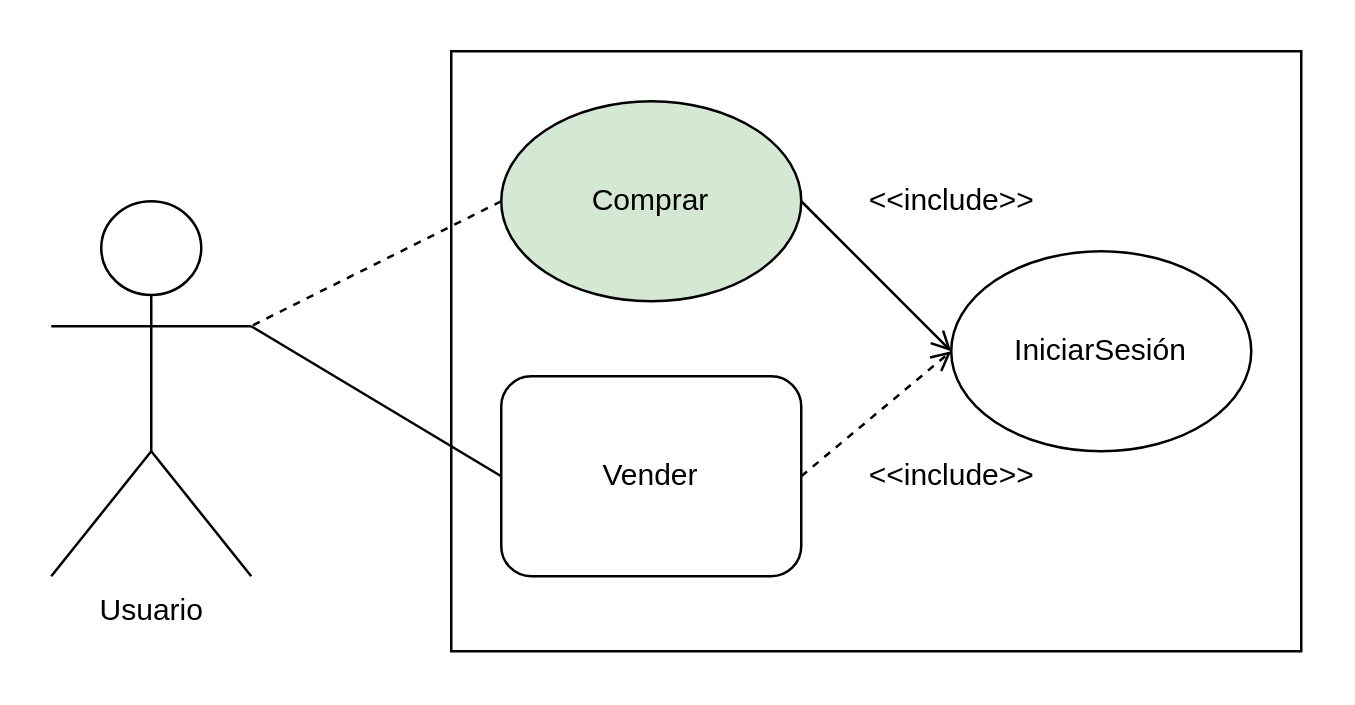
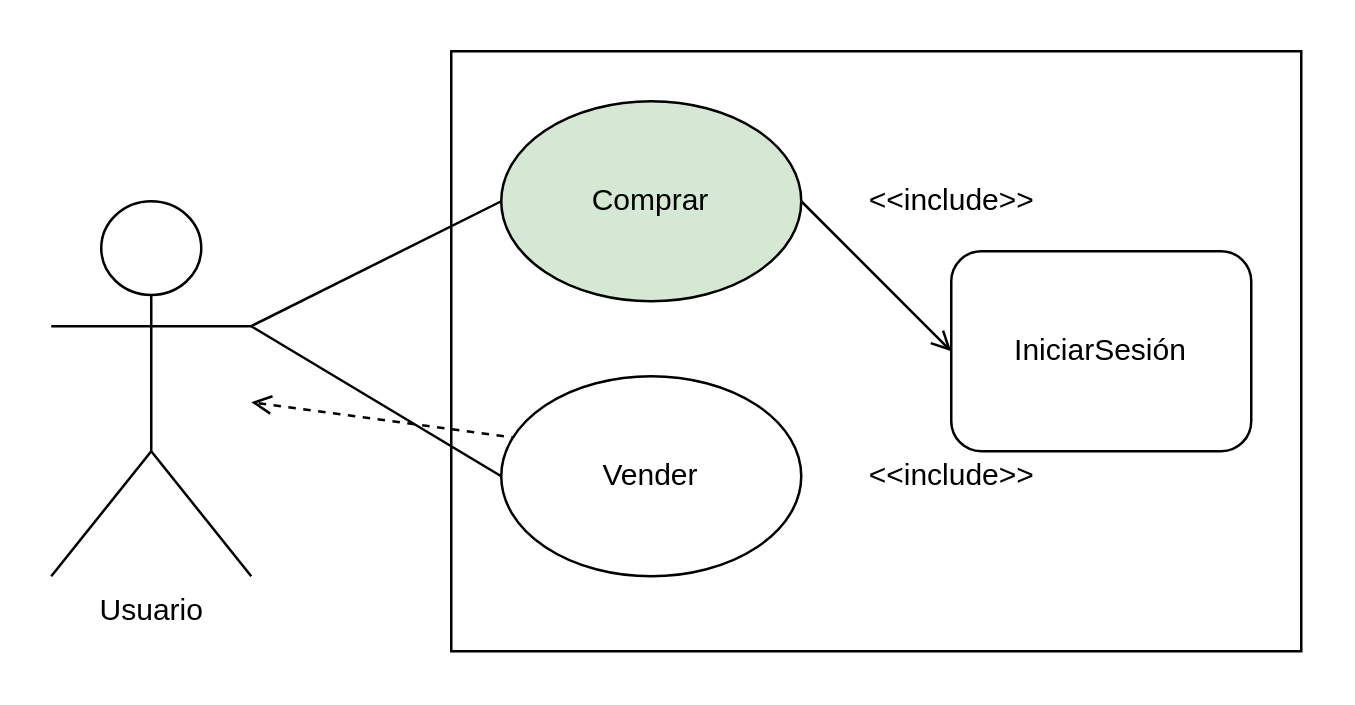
edge "Comprar" -- "Usuario": style dashed -> solid
node "IniciarSesión": shape ellipse -> rounded rectangle
edge "Vender" -> "IniciarSesión": now "Vender" -> "Usuario"
node "Vender": shape rounded rectangle -> ellipse
